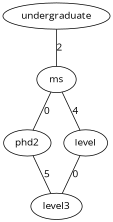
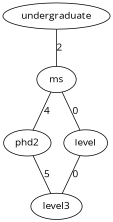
edge "ms" -- "phd2": label "0" -> "4"
edge "ms" -- "level": label "4" -> "0"
